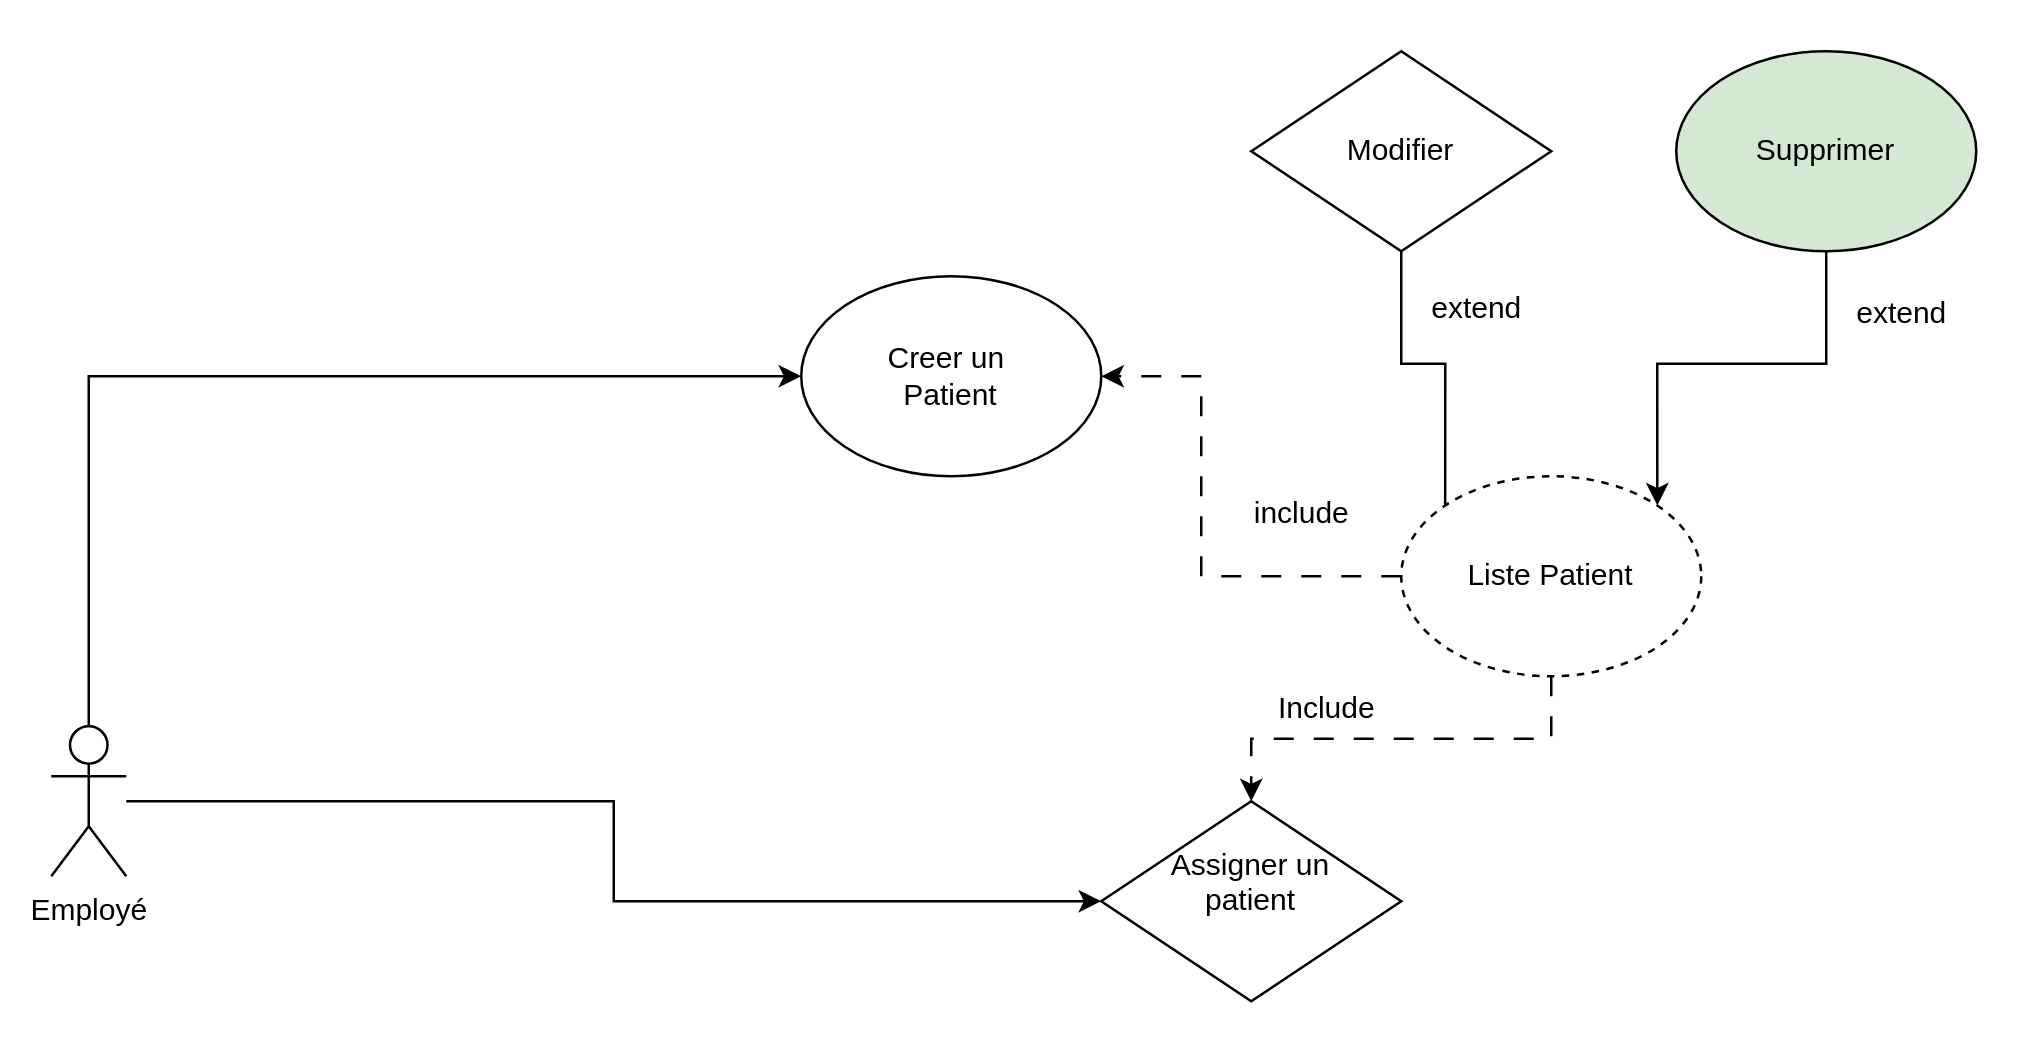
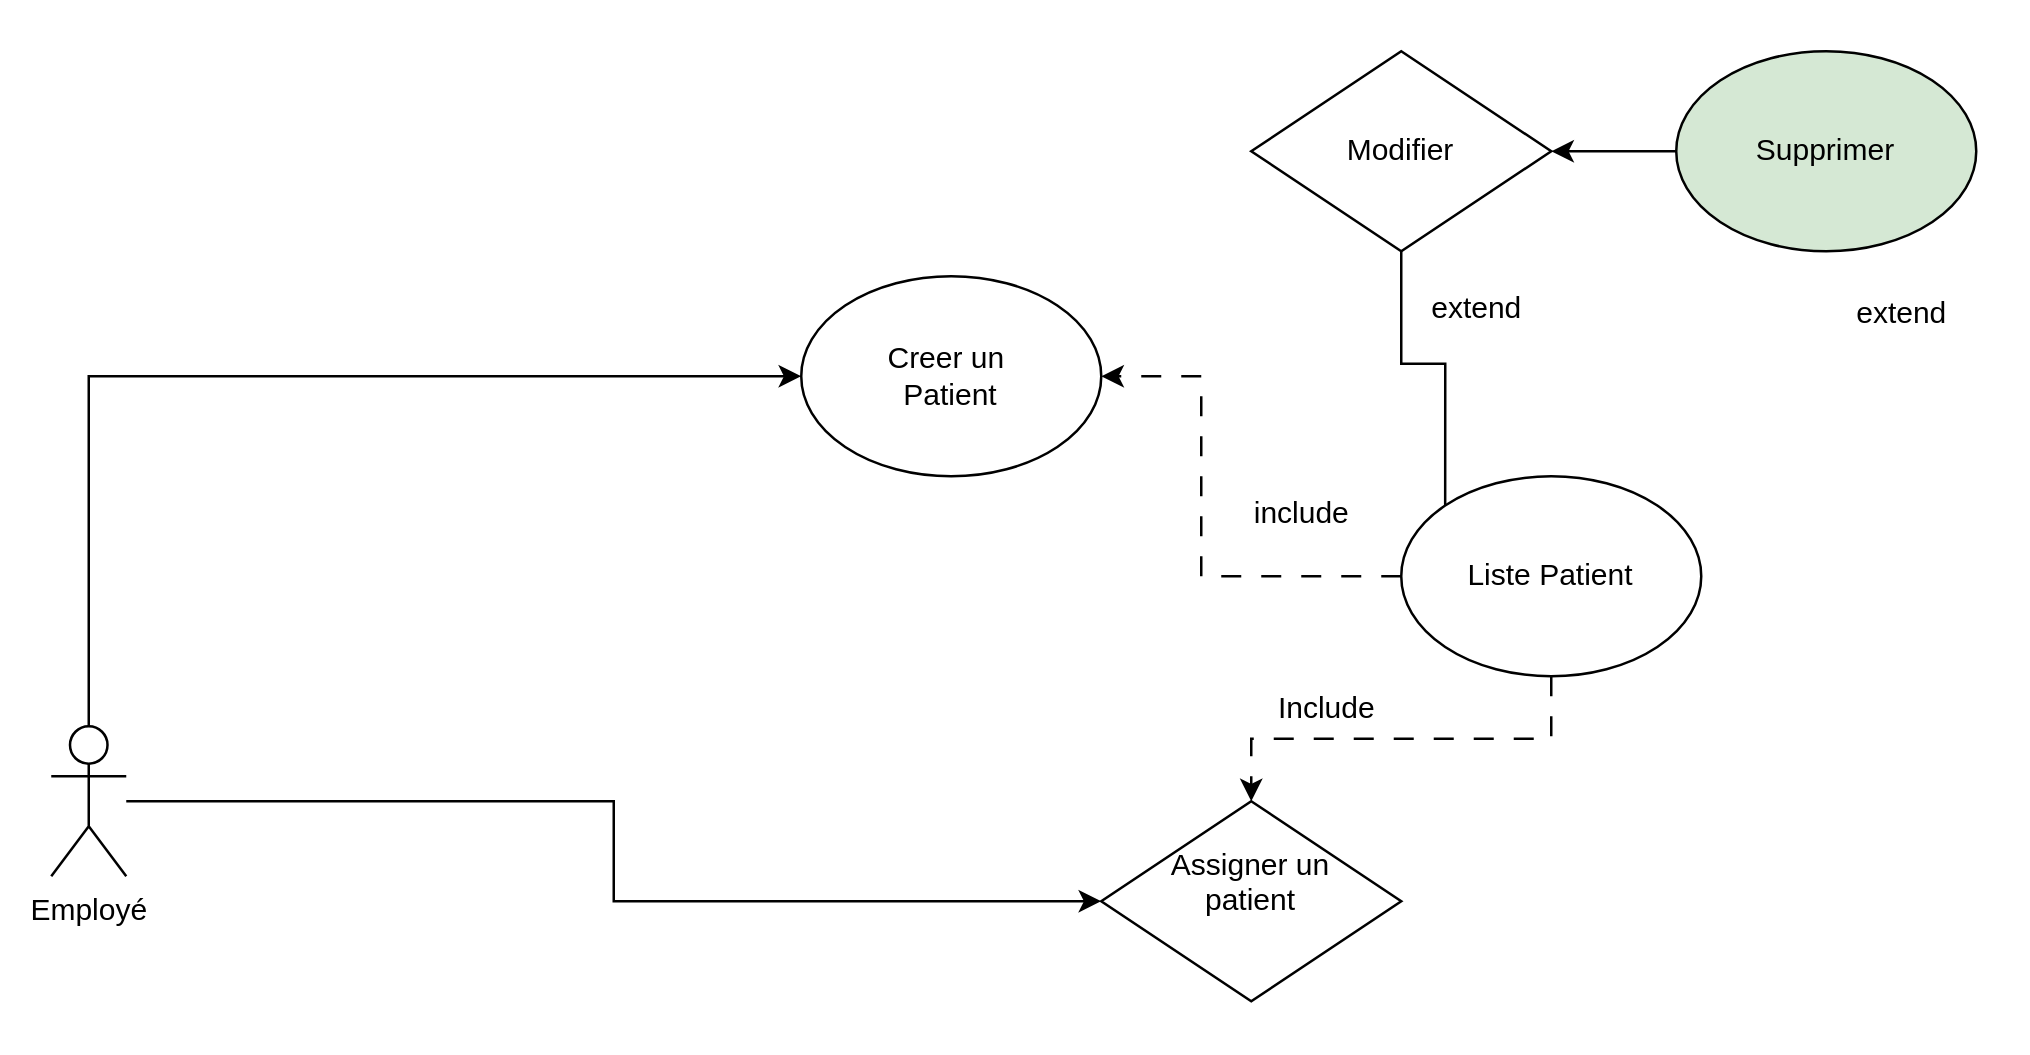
edge "Supprimer" -> "Liste Patient": now "Supprimer" -> "Modifier"
node "Liste Patient": style dashed -> solid
